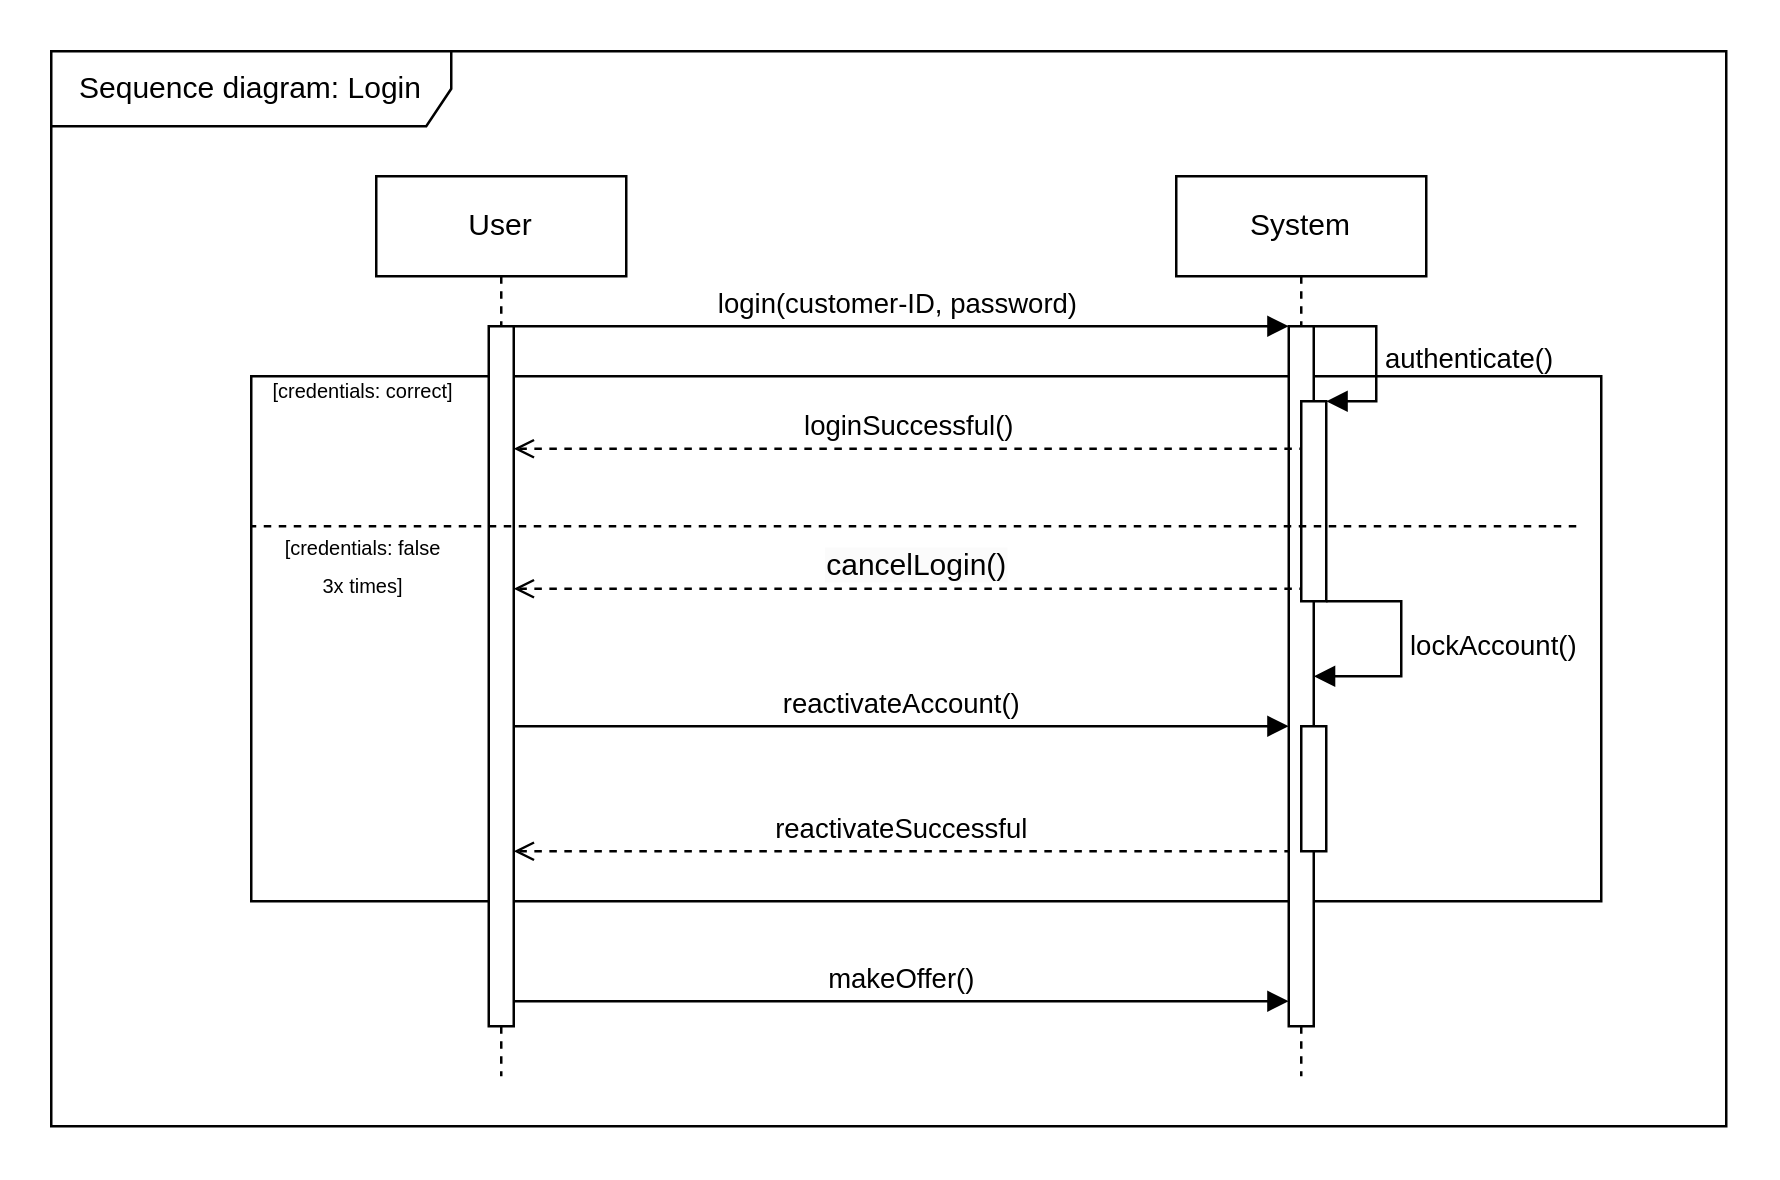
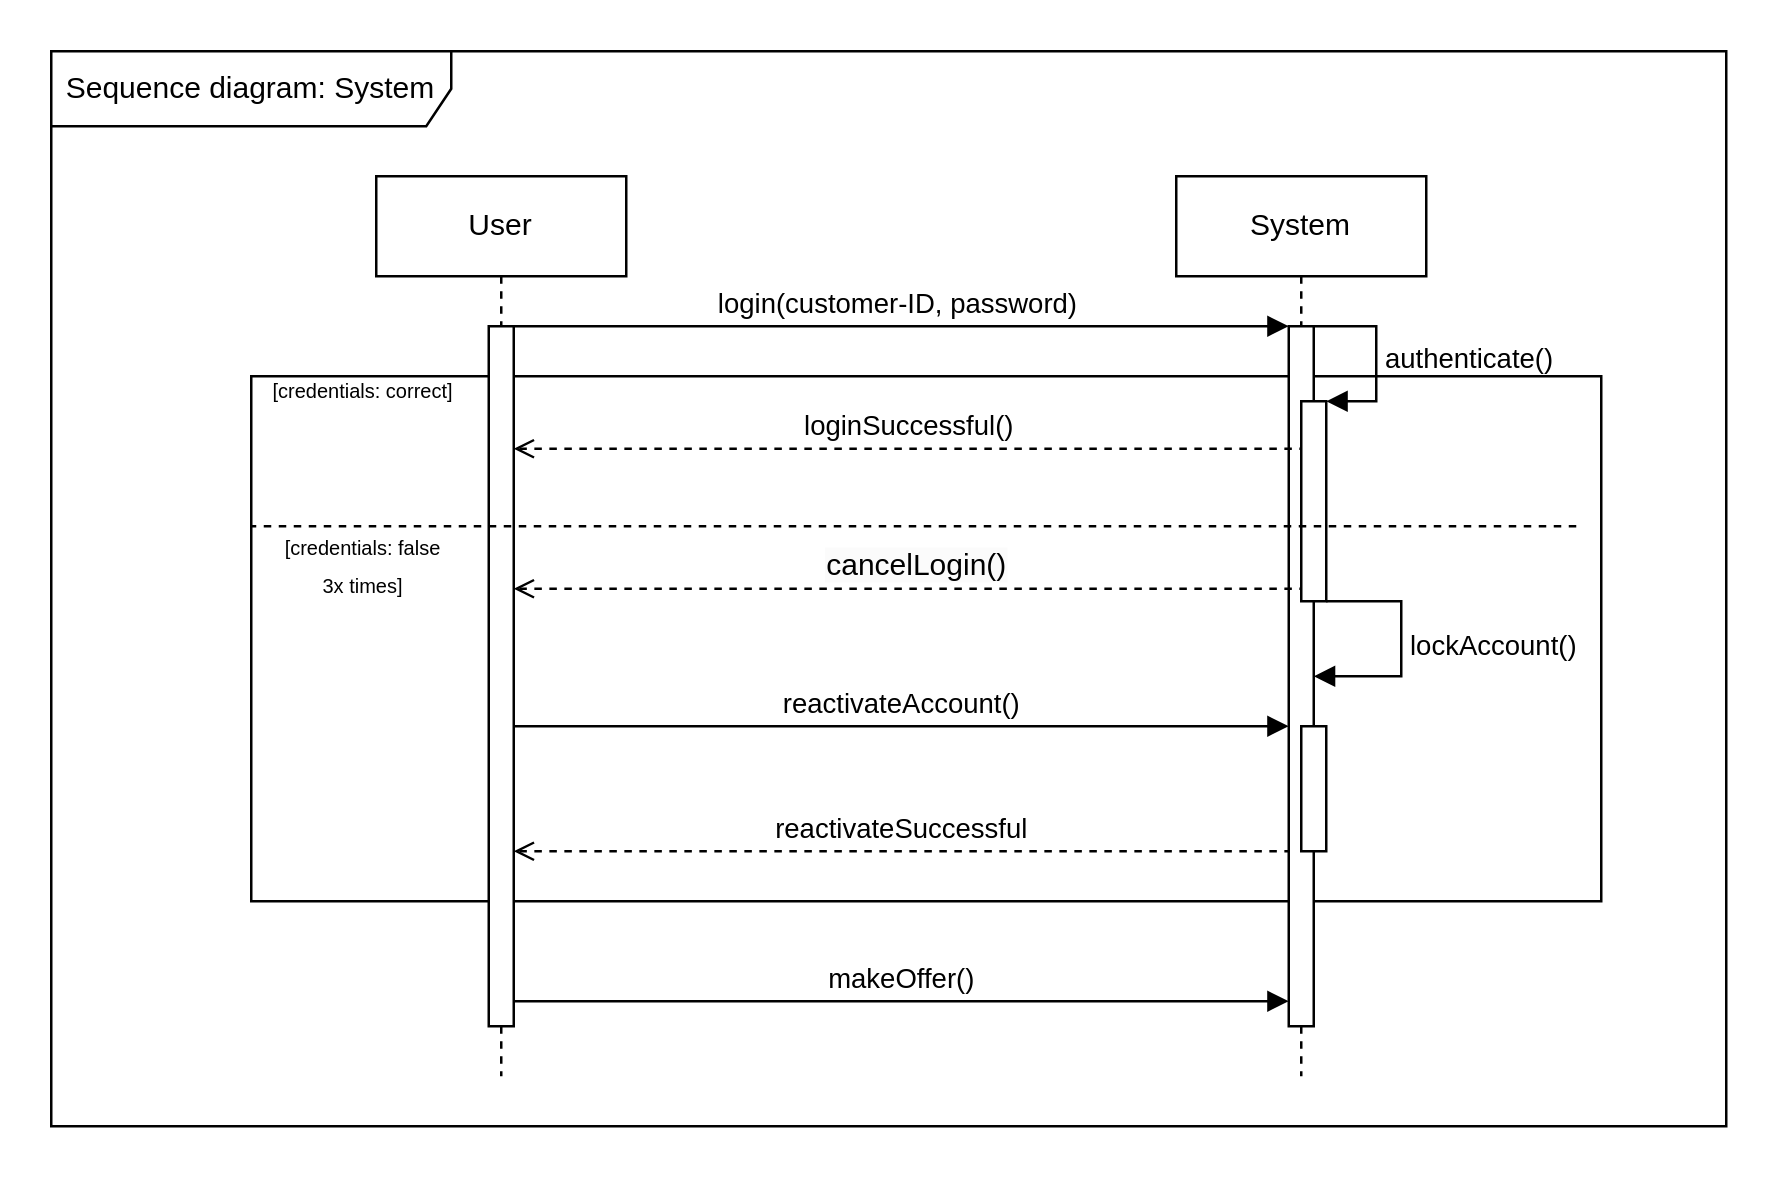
node "Sequence diagram: Login": label "Sequence diagram: Login" -> "Sequence diagram: System"
